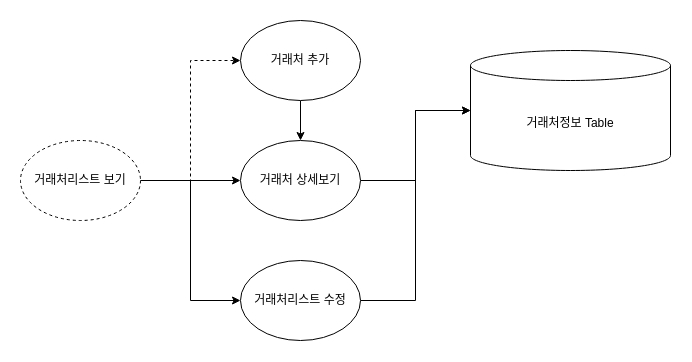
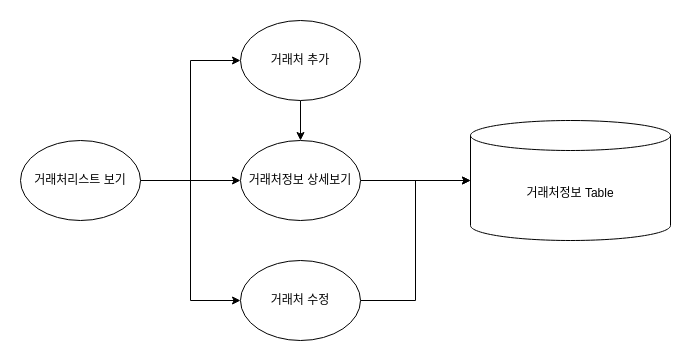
edge "거래처리스트 보기" -> "거래처 추가": style dashed -> solid
node "거래처정보 Table": moved (571, 111) -> (571, 181)
node "거래처리스트 보기": style dashed -> solid
node "거래처 상세보기": label "거래처 상세보기" -> "거래처정보 상세보기"
node "거래처리스트 수정": label "거래처리스트 수정" -> "거래처 수정"
